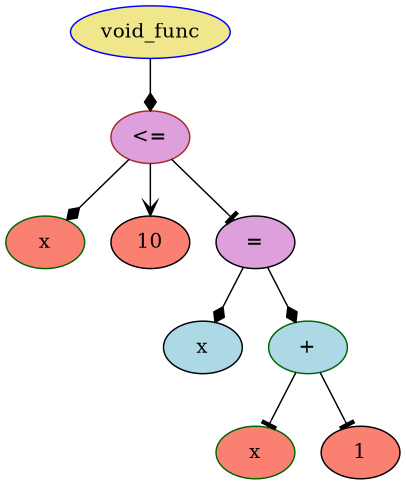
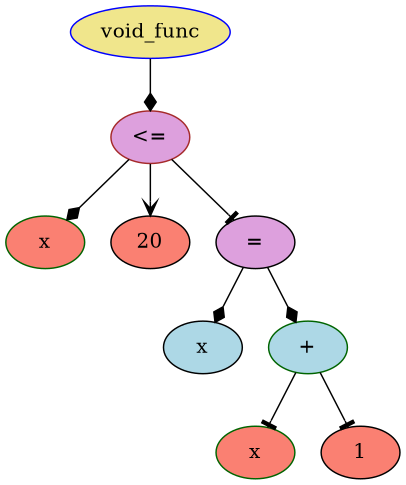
node "10": label "10" -> "20"
